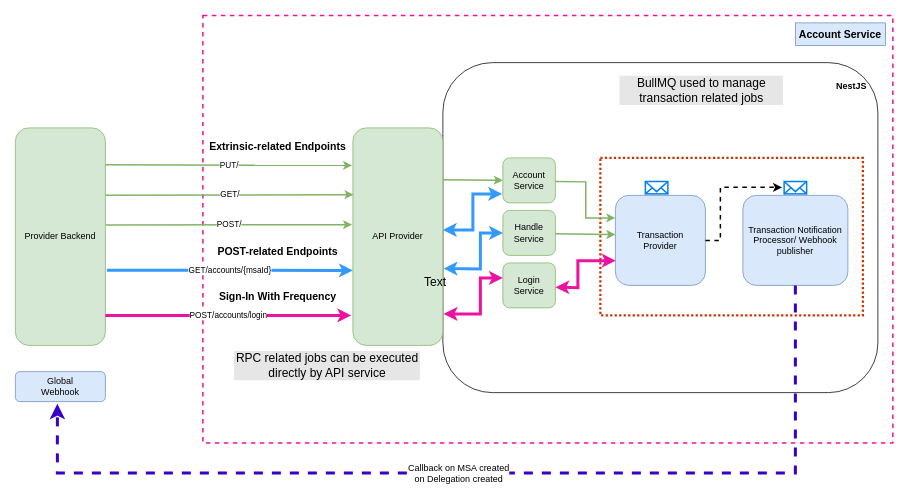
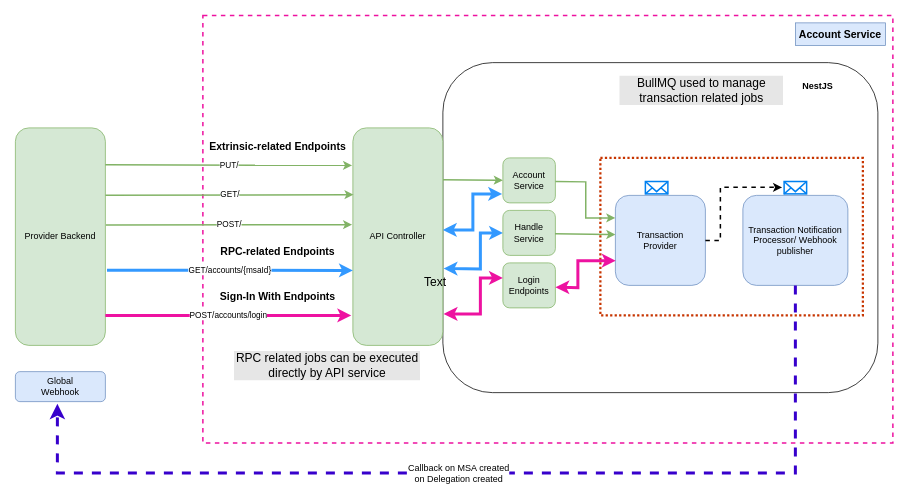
node "NestJS": moved (852, 87) -> (818, 87)
node "API Provider": label "API Provider" -> "API Controller"
node "POST-related Endpoints": label "POST-related Endpoints" -> "RPC-related Endpoints"
node "Login Service": label "Login Service" -> "Login Endpoints"
node "Sign-In With Frequency": label "Sign-In With Frequency" -> "Sign-In With Endpoints"
